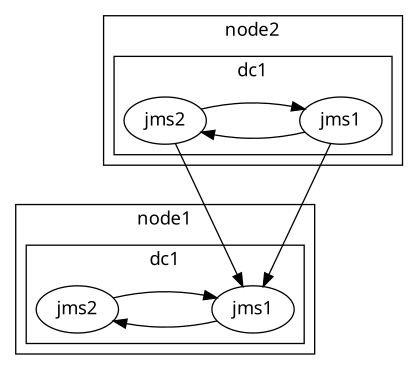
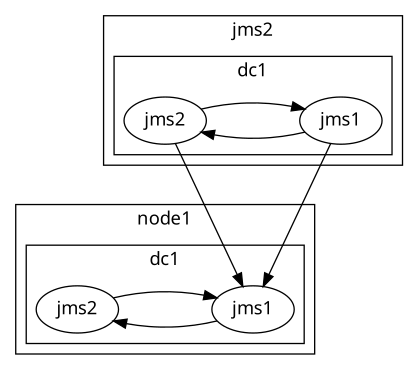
cluster "node2": label "node2" -> "jms2"
